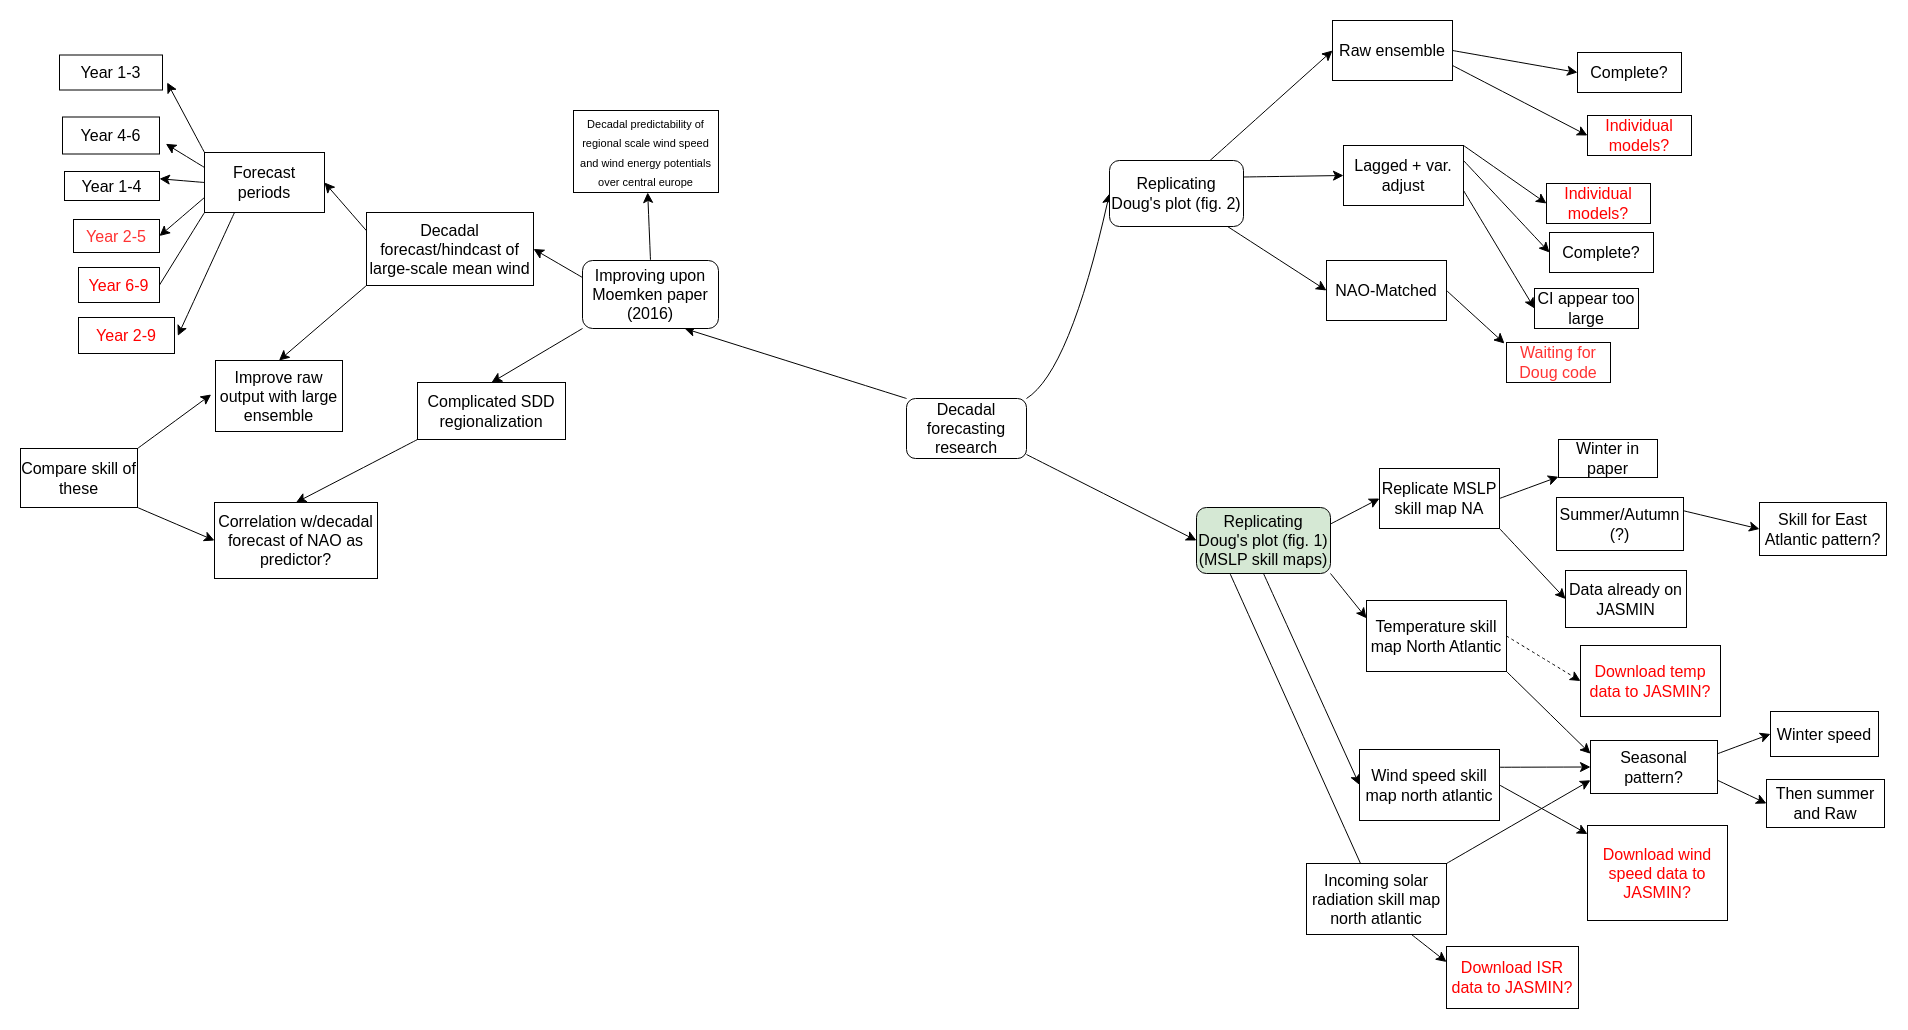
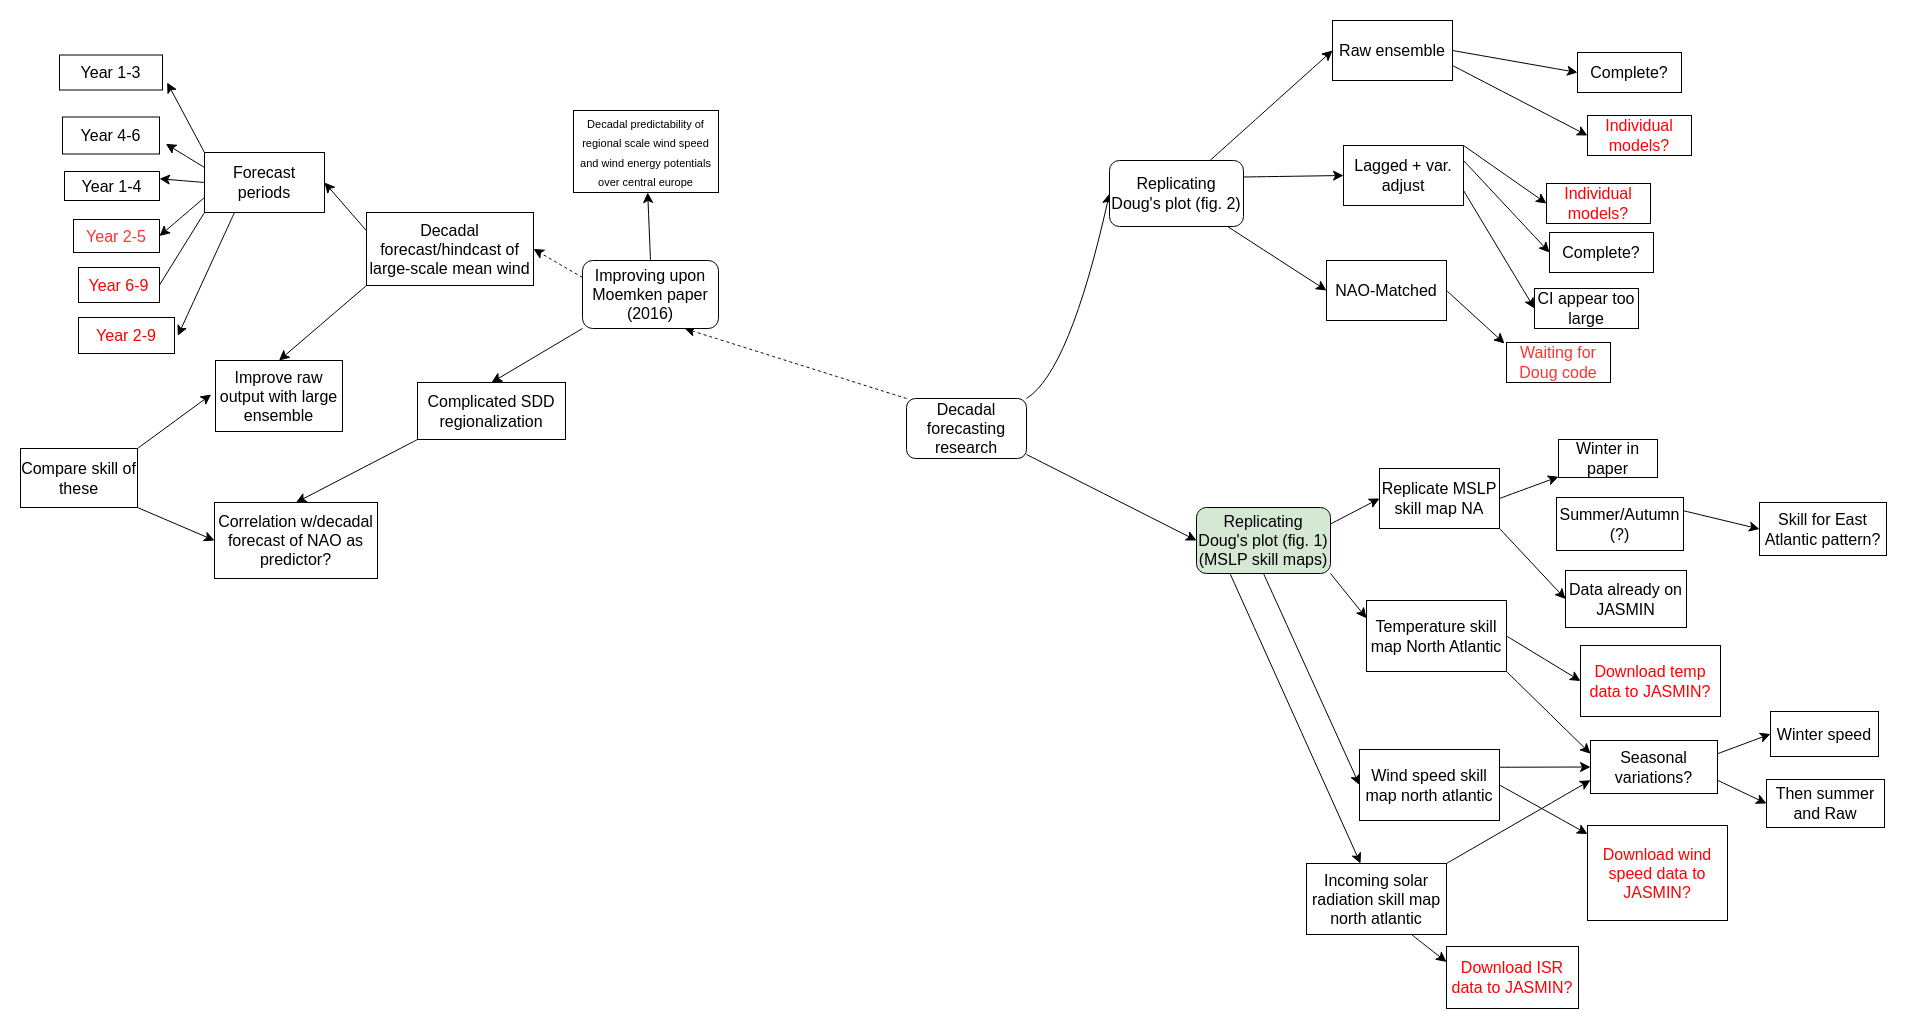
edge "Improving upon Moemken paper (2016)" -> "Decadal forecast/hindcast of large-scale mean wind": style solid -> dashed
edge "Decadal forecasting research" -> "Improving upon Moemken paper (2016)": style solid -> dashed
edge "Temperature skill map North Atlantic" -> "Download temp data to JASMIN?": style dashed -> solid
node "Seasonal pattern?": label "Seasonal pattern?" -> "Seasonal variations?"
edge "Replicating Doug's plot (fig. 1) (MSLP skill maps)" -- "Incoming solar radiation skill map north atlantic": arrowhead none -> classic
